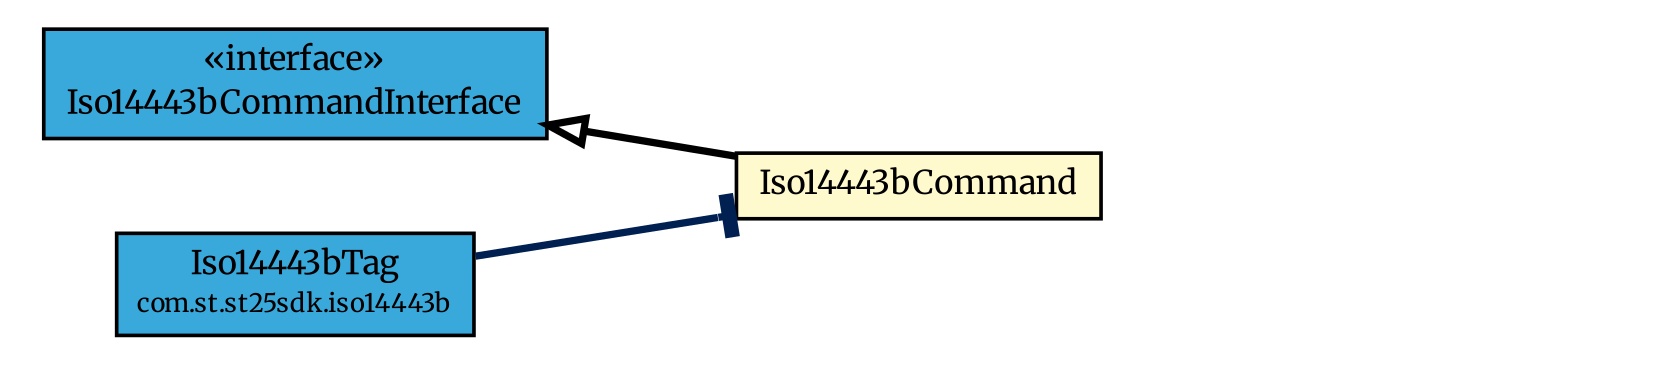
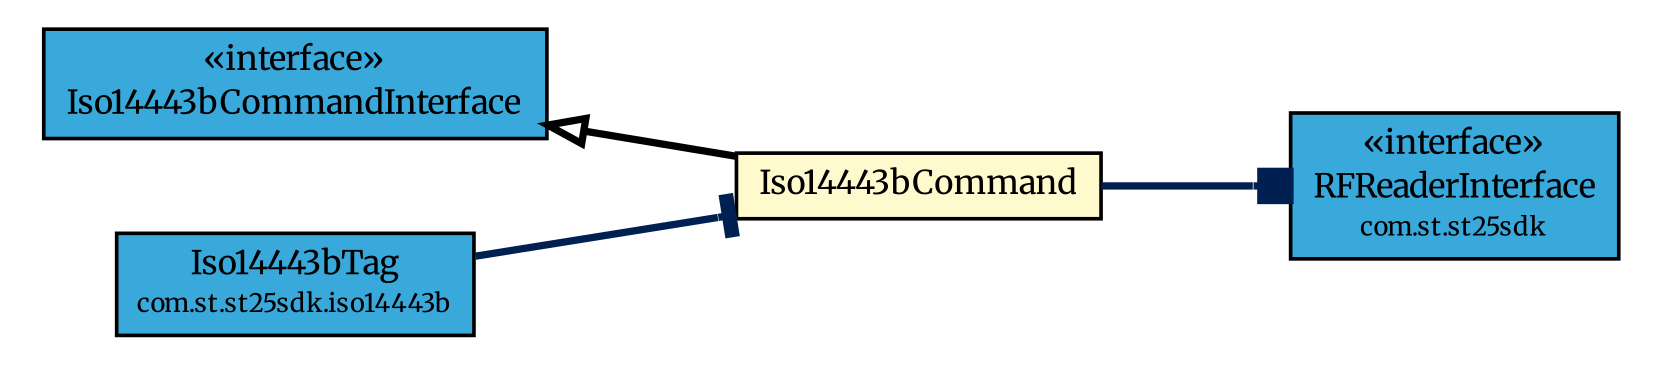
node "RFReaderInterface": added
